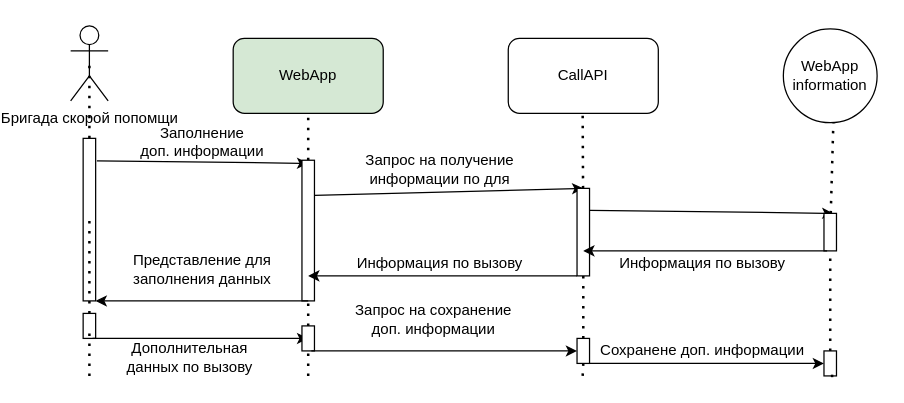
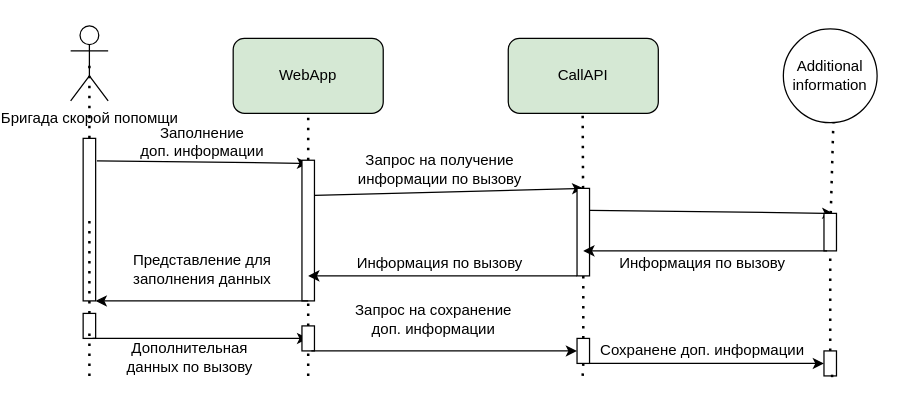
node "CallAPI": fillcolor #ffffff -> #d5e8d4
node "WebApp information": label "WebApp information" -> "Additional information"
node "Запрос на получение информации по для": label "Запрос на получение информации по для" -> "Запрос на получение информации по вызову"
